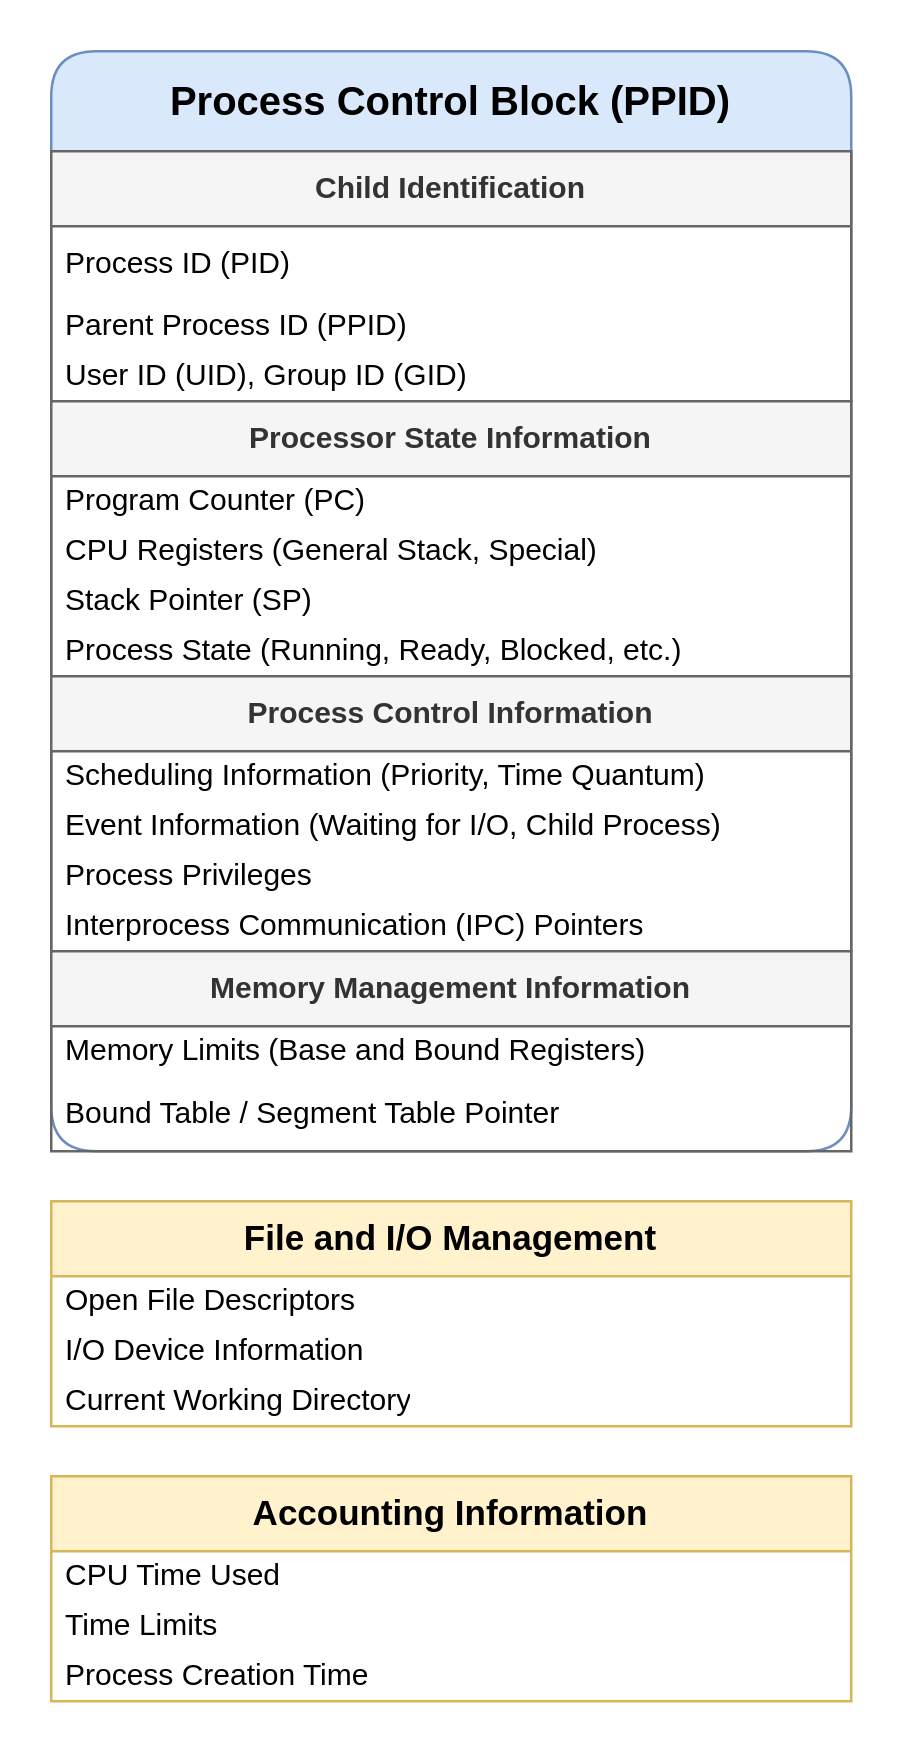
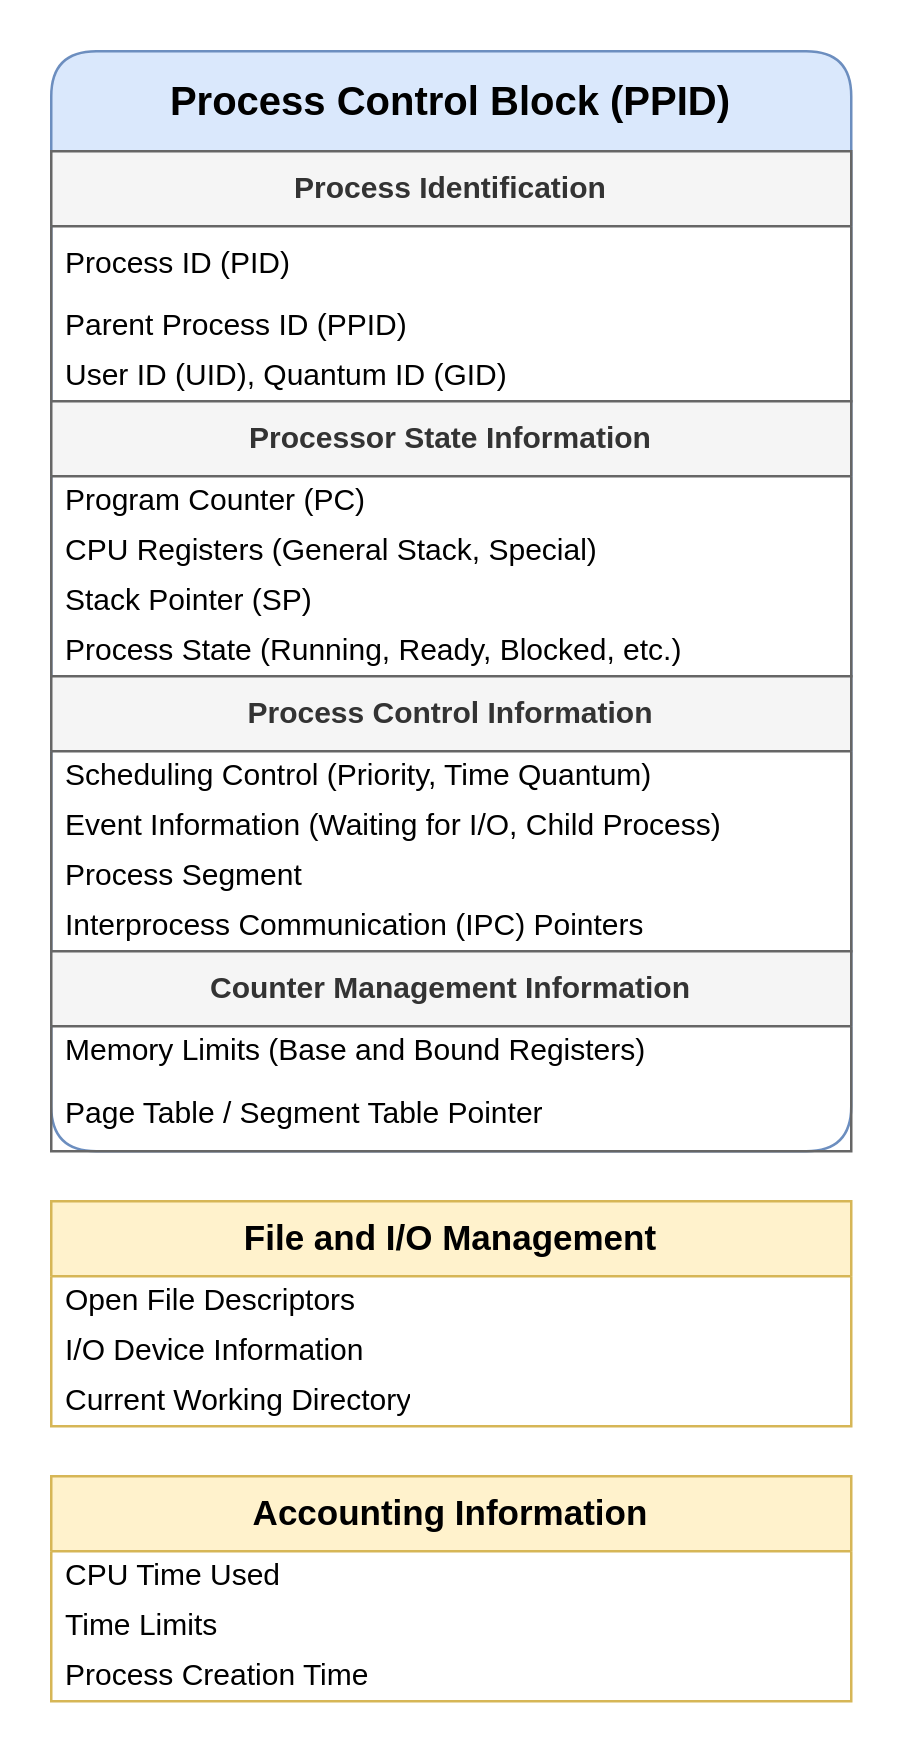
node "Child Identification": label "Child Identification" -> "Process Identification"
node "User ID (UID), Group ID (GID)": label "User ID (UID), Group ID (GID)" -> "User ID (UID), Quantum ID (GID)"
node "Scheduling Information (Priority, Time Quantum)": label "Scheduling Information (Priority, Time Quantum)" -> "Scheduling Control (Priority, Time Quantum)"
node "Process Privileges": label "Process Privileges" -> "Process Segment"
node "Memory Management Information": label "Memory Management Information" -> "Counter Management Information"
node "Bound Table / Segment Table Pointer": label "Bound Table / Segment Table Pointer" -> "Page Table / Segment Table Pointer"
